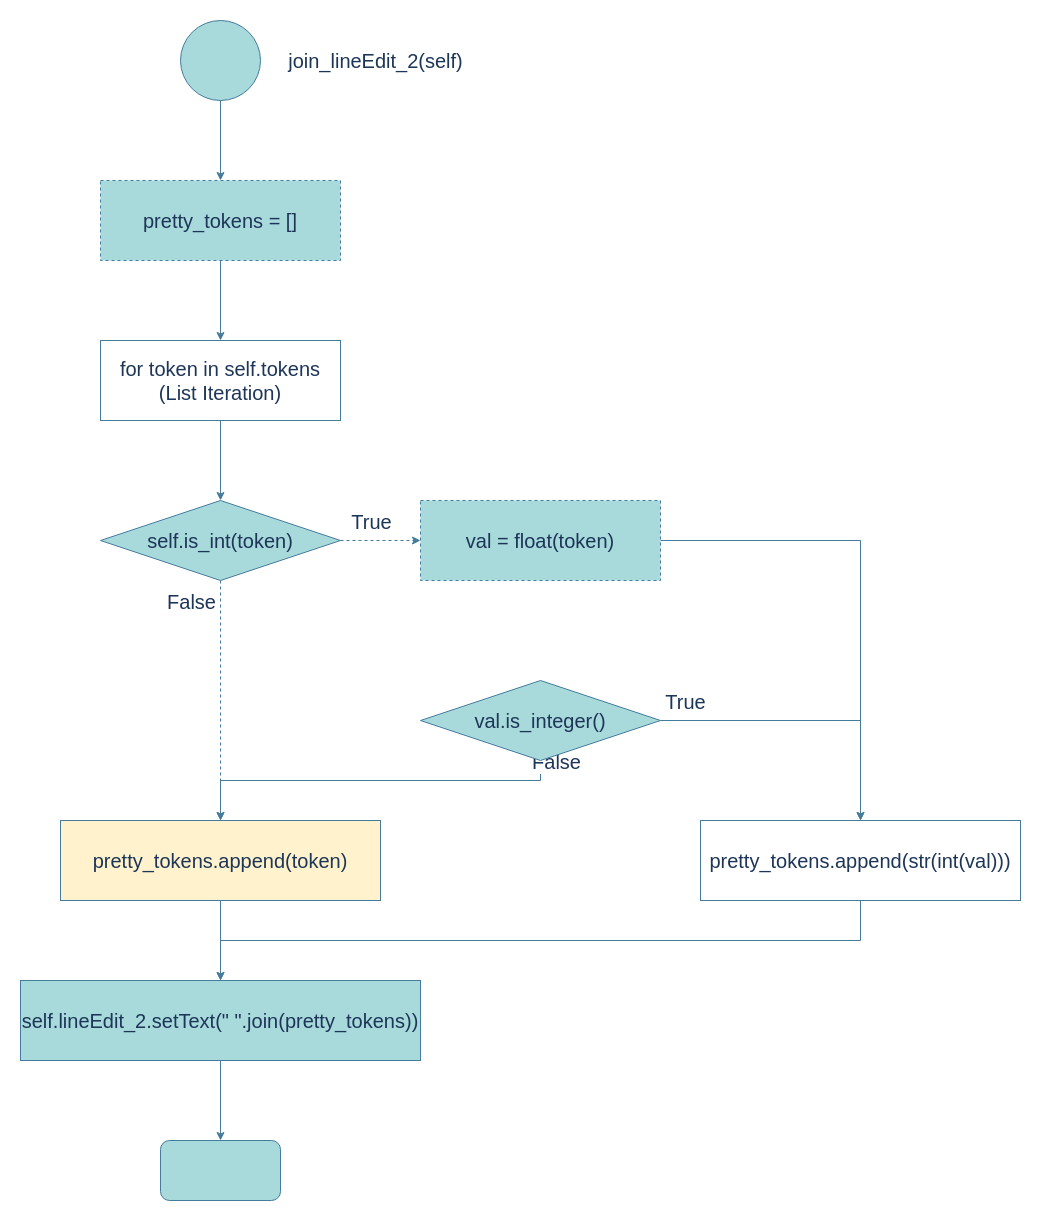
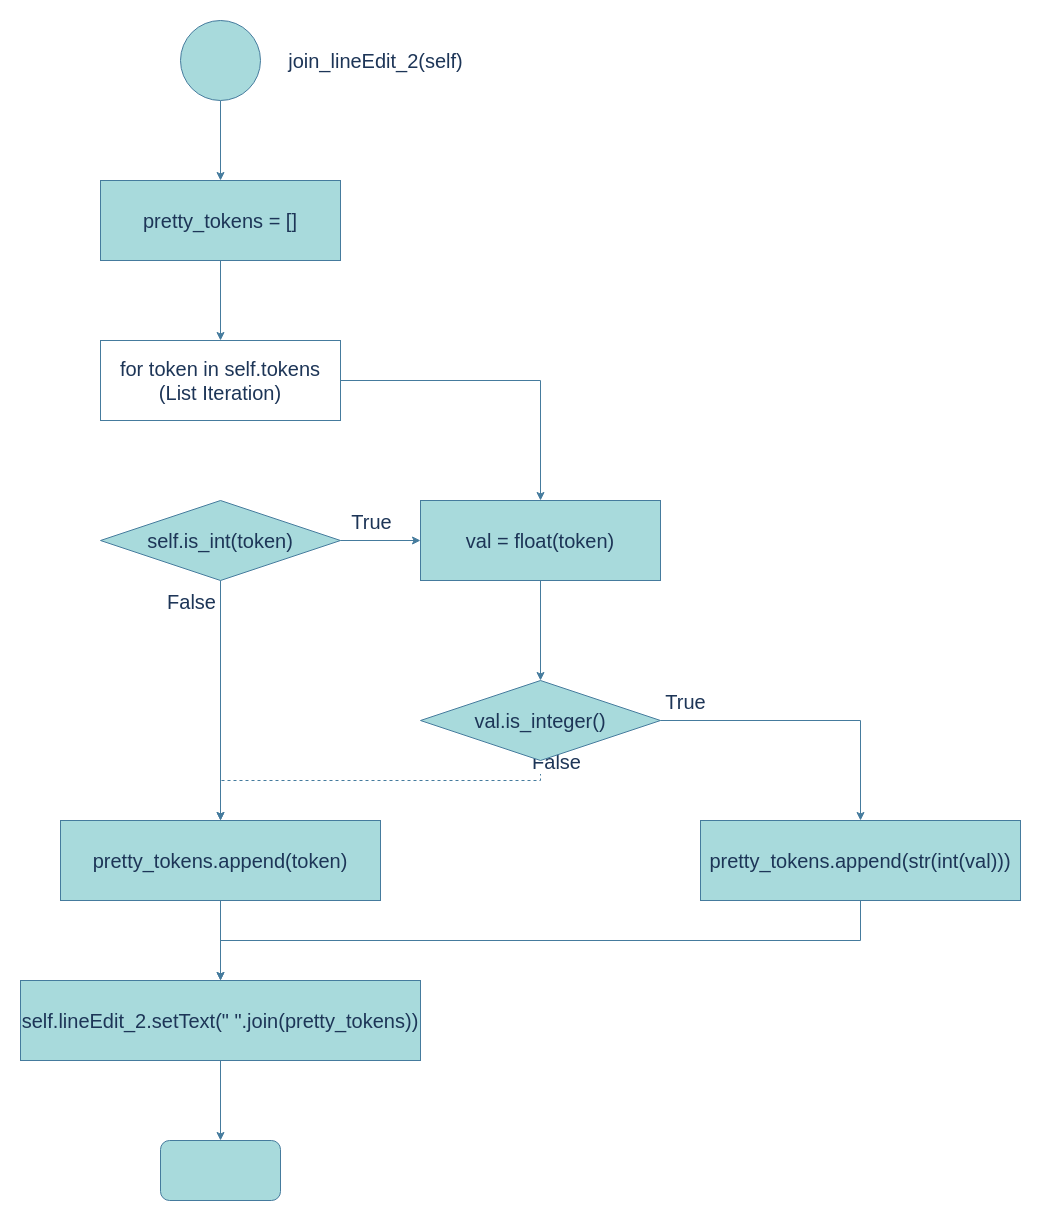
node "pretty_tokens = []": style dashed -> solid
edge "for token in self.tokens (List Iteration)" -> "self.is_int(token)": now "for token in self.tokens (List Iteration)" -> "val = float(token)"
edge "self.is_int(token)" -> "val = float(token)": style dashed -> solid
node "val = float(token)": style dashed -> solid
edge "val = float(token)" -> "pretty_tokens.append(str(int(val)))": now "val = float(token)" -> "val.is_integer()"
edge "self.is_int(token)" -> "pretty_tokens.append(token)": style dashed -> solid
edge "val.is_integer()" -> "pretty_tokens.append(token)": style solid -> dashed
node "pretty_tokens.append(token)": fillcolor #fff2cc -> #a8dadc
node "pretty_tokens.append(str(int(val)))": fillcolor #ffffff -> #a8dadc
